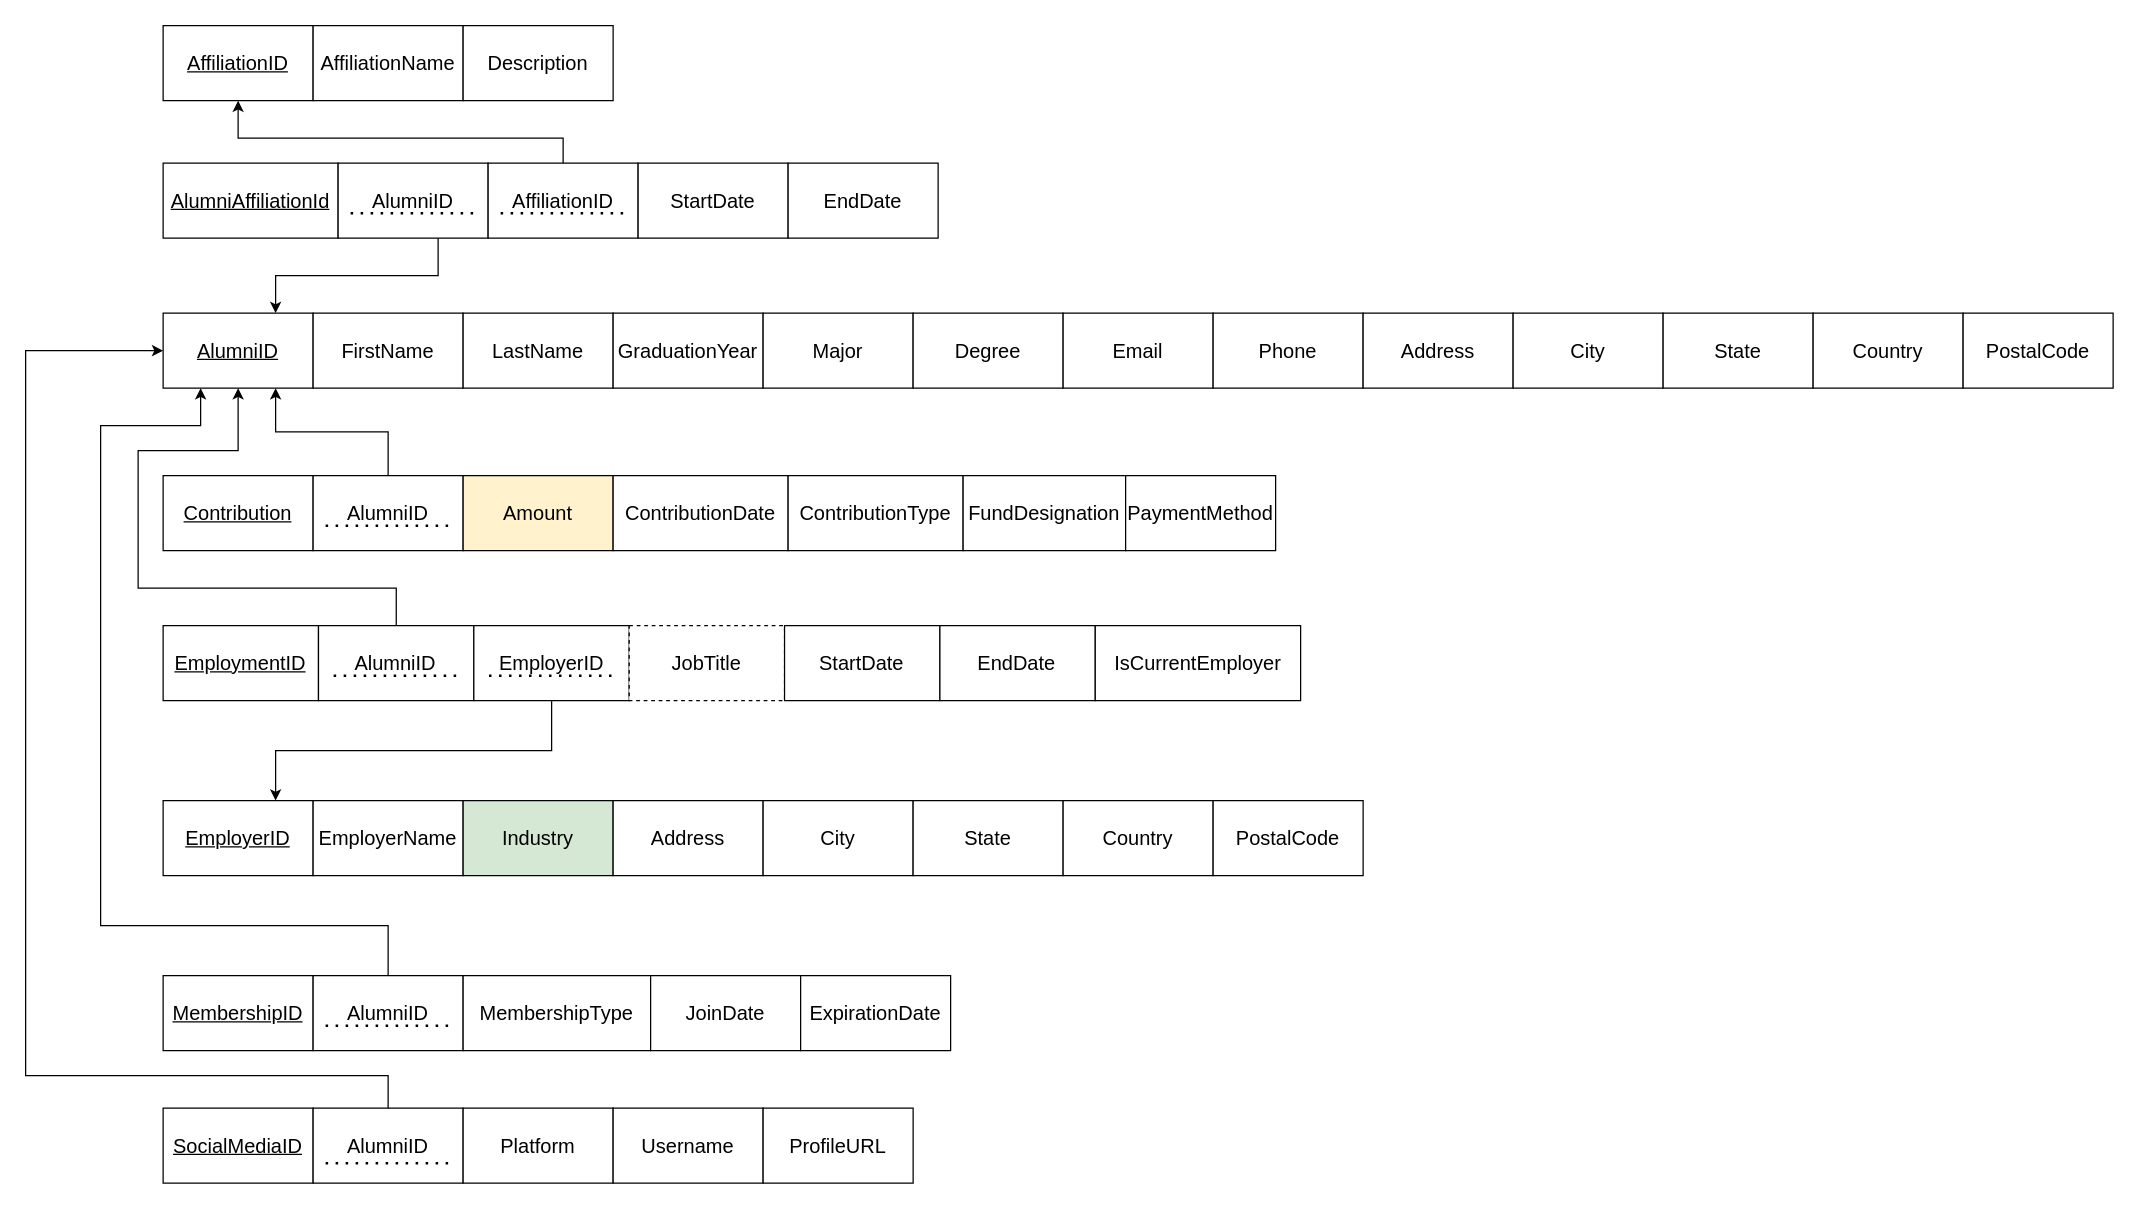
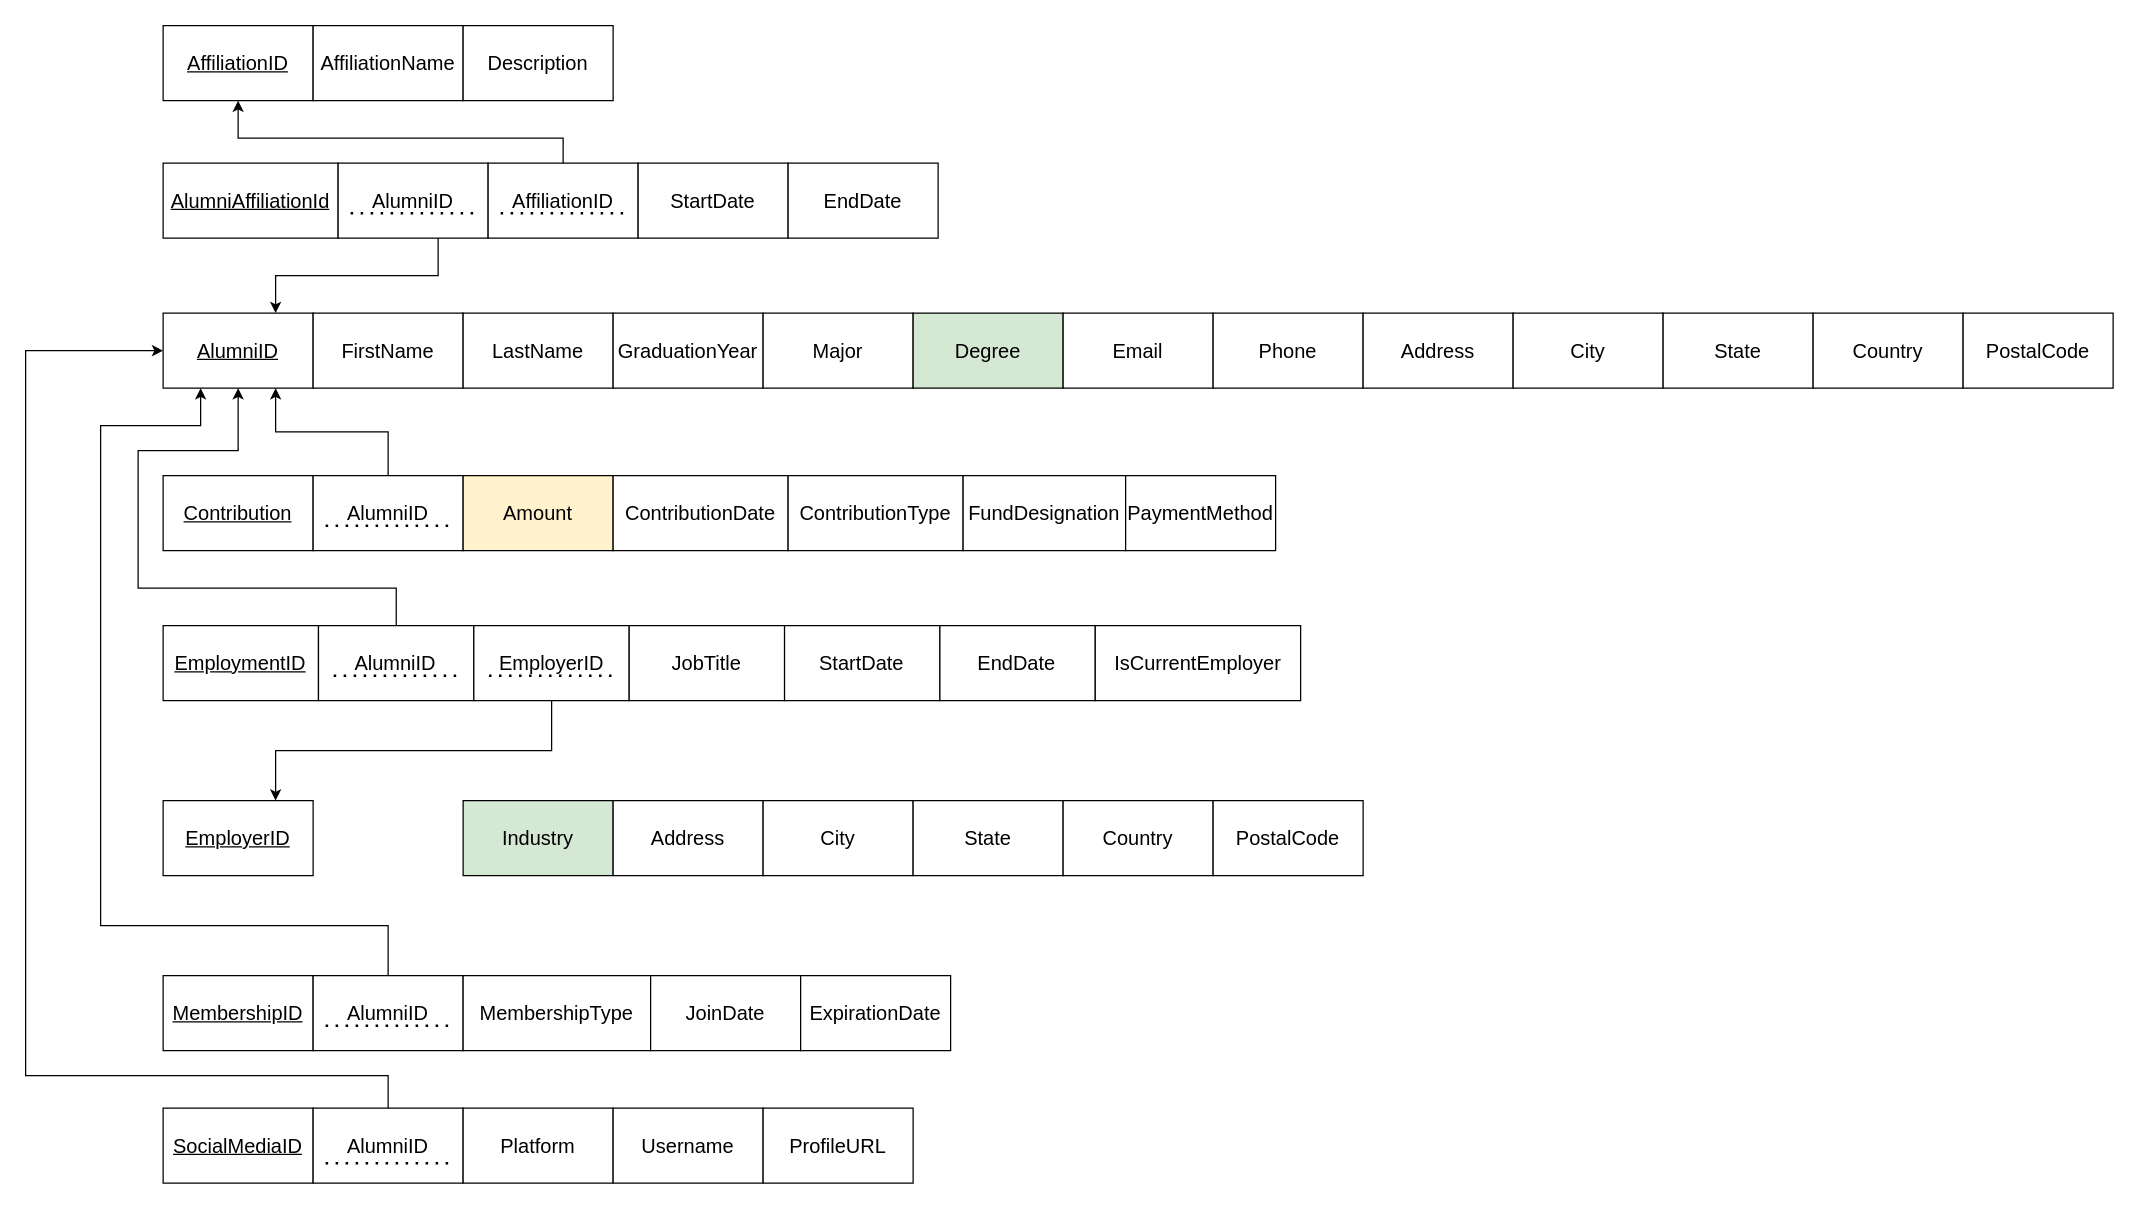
node "Degree": fillcolor #ffffff -> #d5e8d4
node "JobTitle": style dashed -> solid
node "EmployerName": removed
